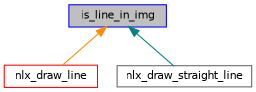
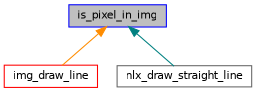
node "is_line_in_img": label "is_line_in_img" -> "is_pixel_in_img"
node "nlx_draw_line": label "nlx_draw_line" -> "img_draw_line"
